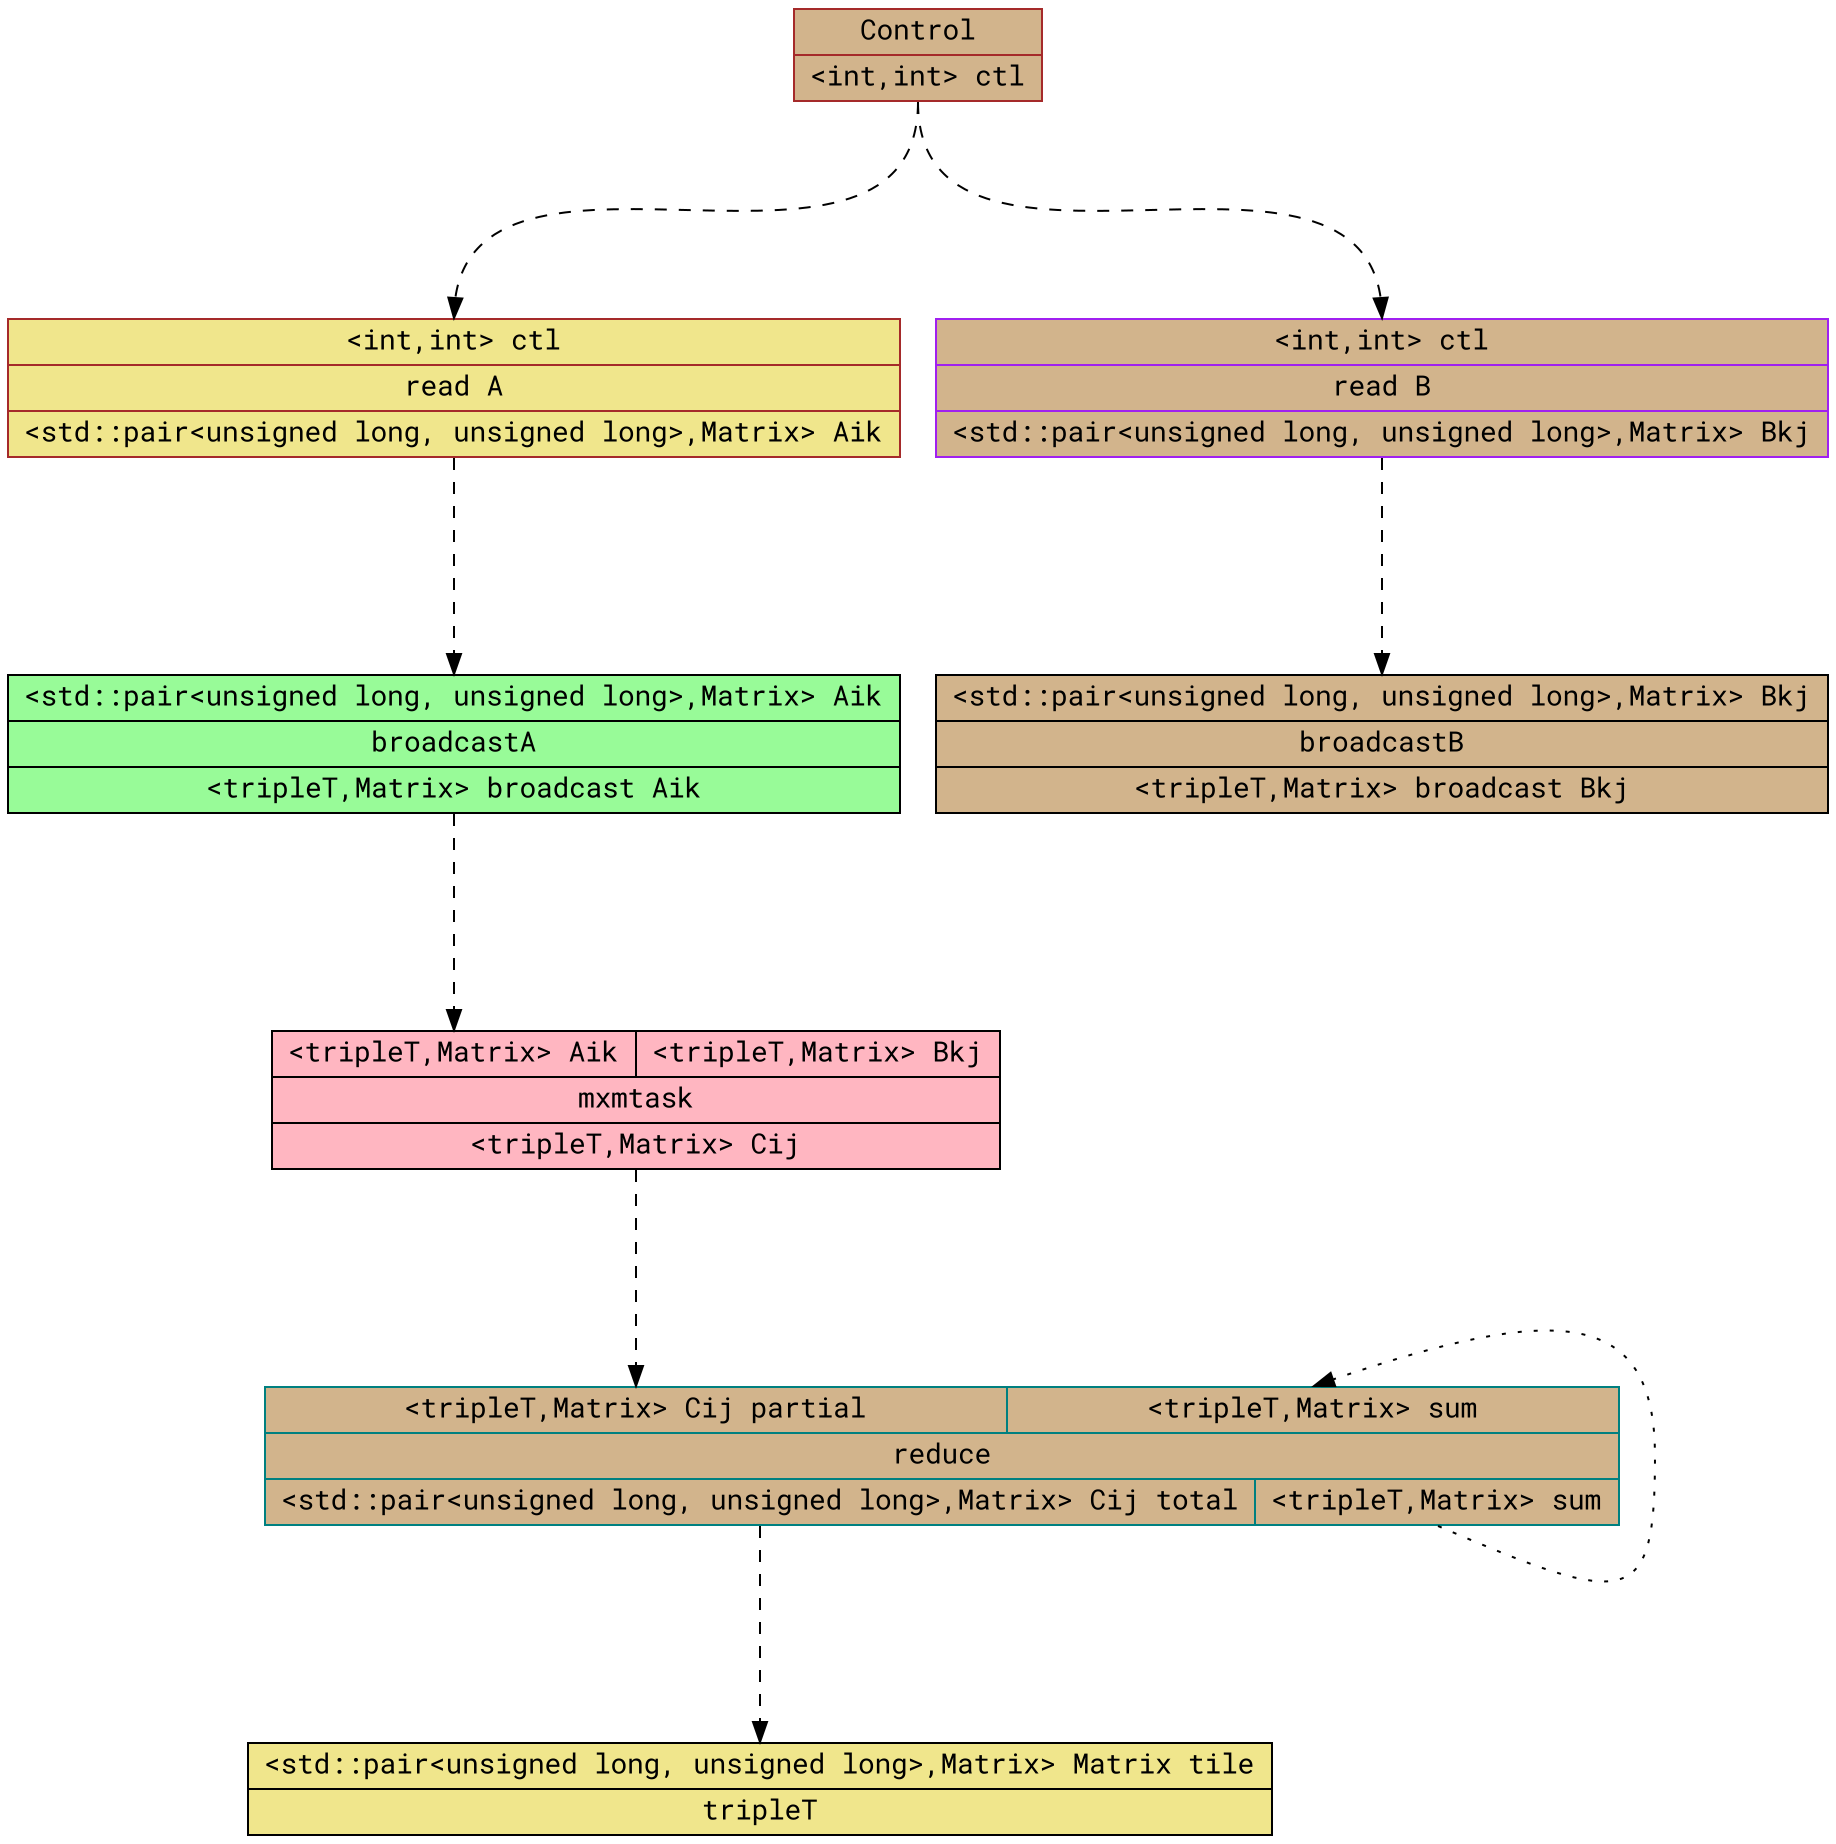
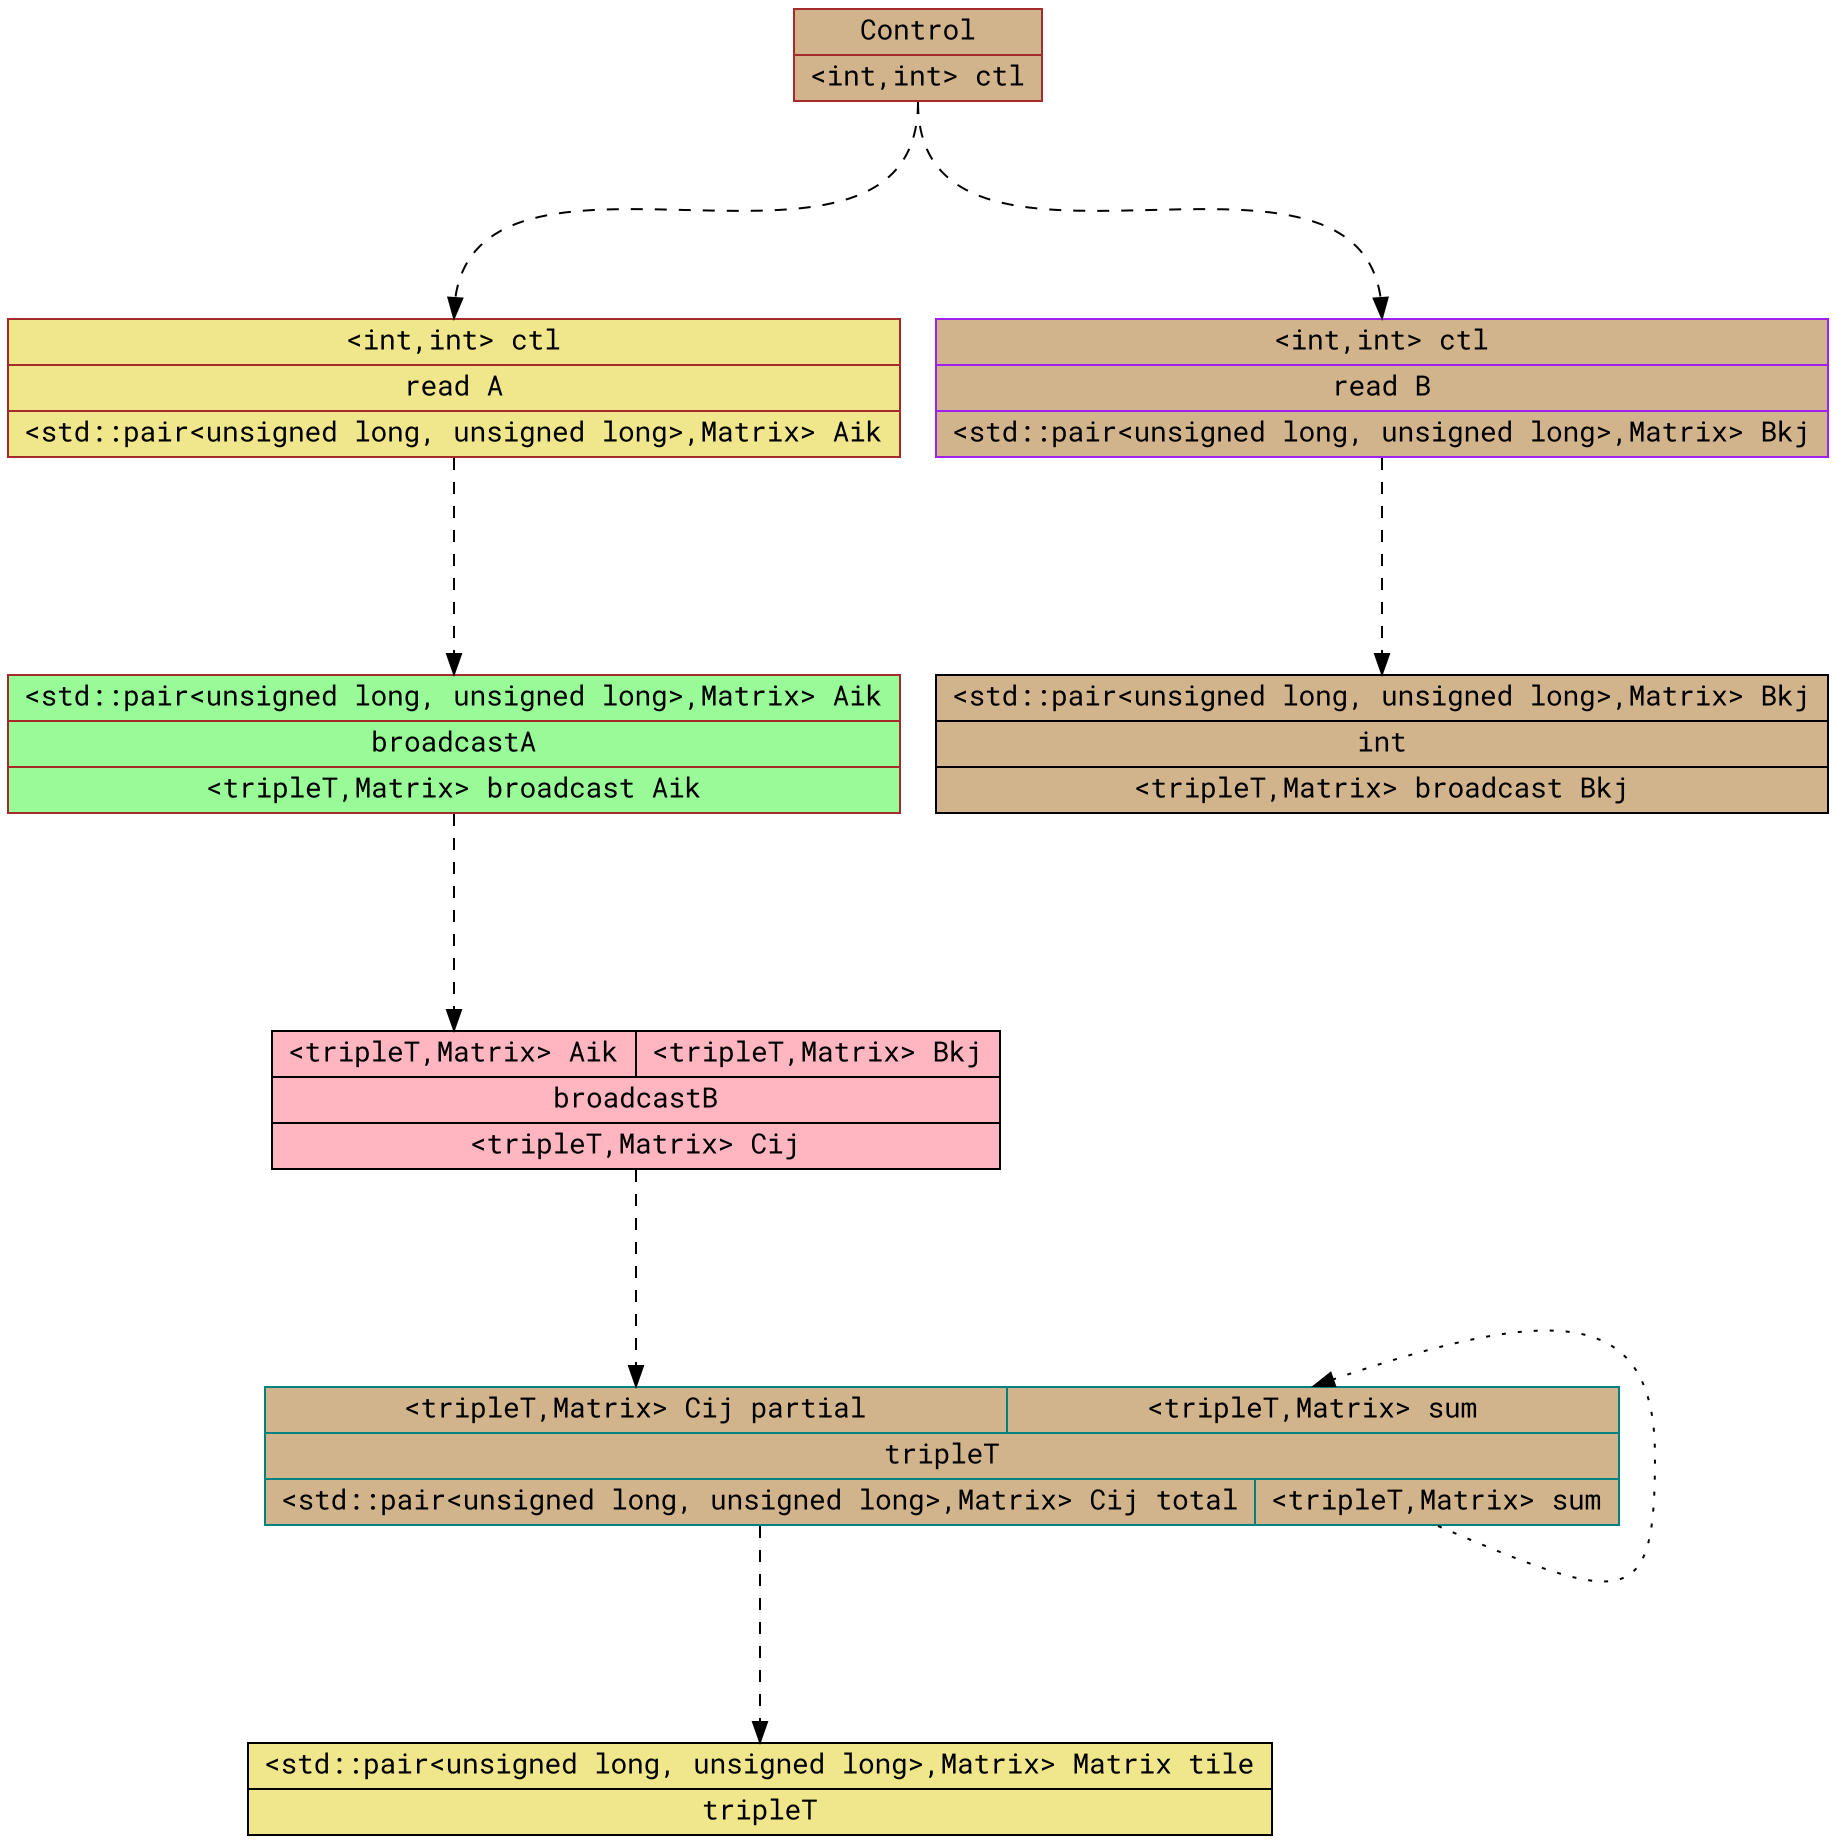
node "<std::pair<unsigned long, unsigned long>,Matrix> Bkj": text "broadcastB" -> "int"
node "<std::pair<unsigned long, unsigned long>,Matrix> Aik": color black -> brown
node "<tripleT,Matrix> Aik": text "mxmtask" -> "broadcastB"
node "<tripleT,Matrix> Cij partial": text "reduce" -> "tripleT"
